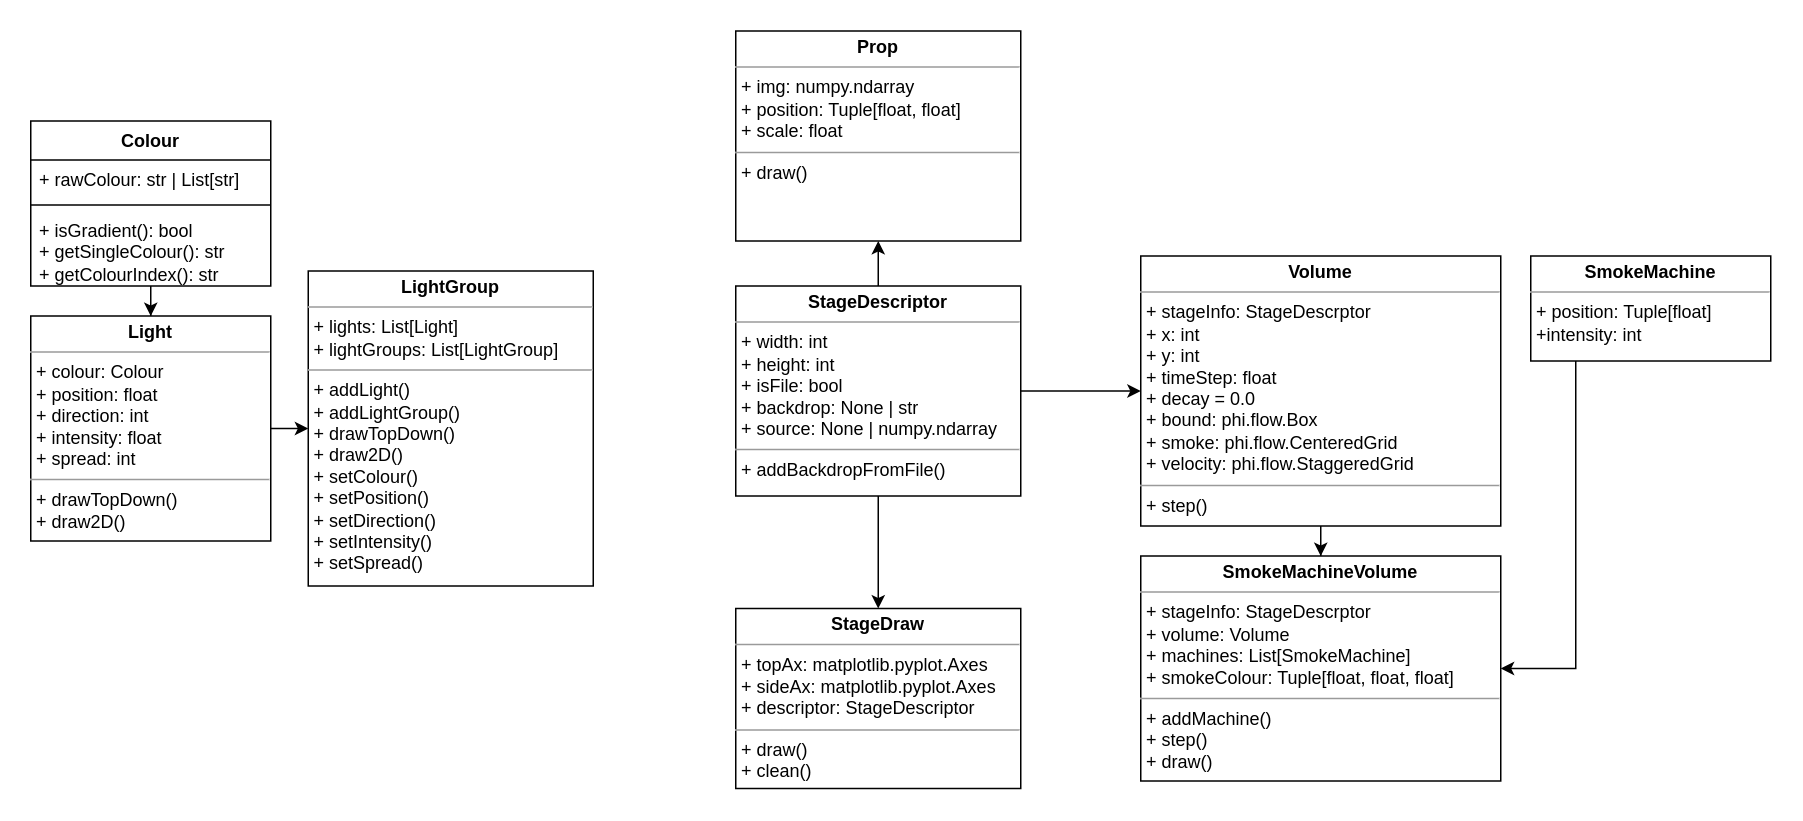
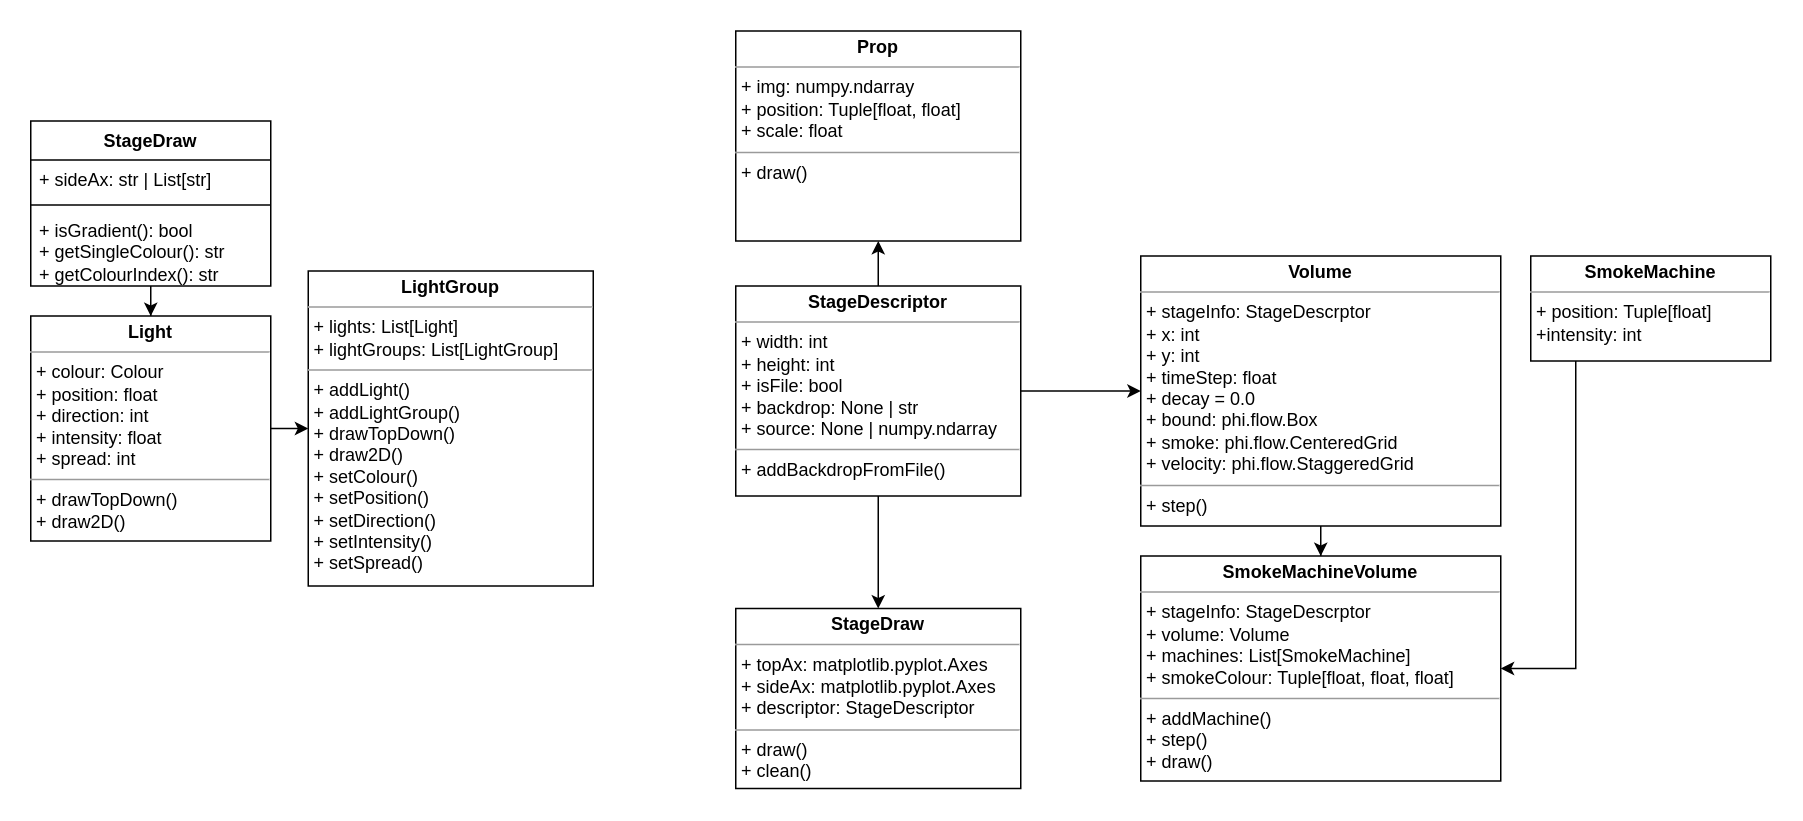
node "Colour": label "Colour" -> "StageDraw"
node "+ rawColour: str | List[str]": label "+ rawColour: str | List[str]" -> "+ sideAx: str | List[str]"
